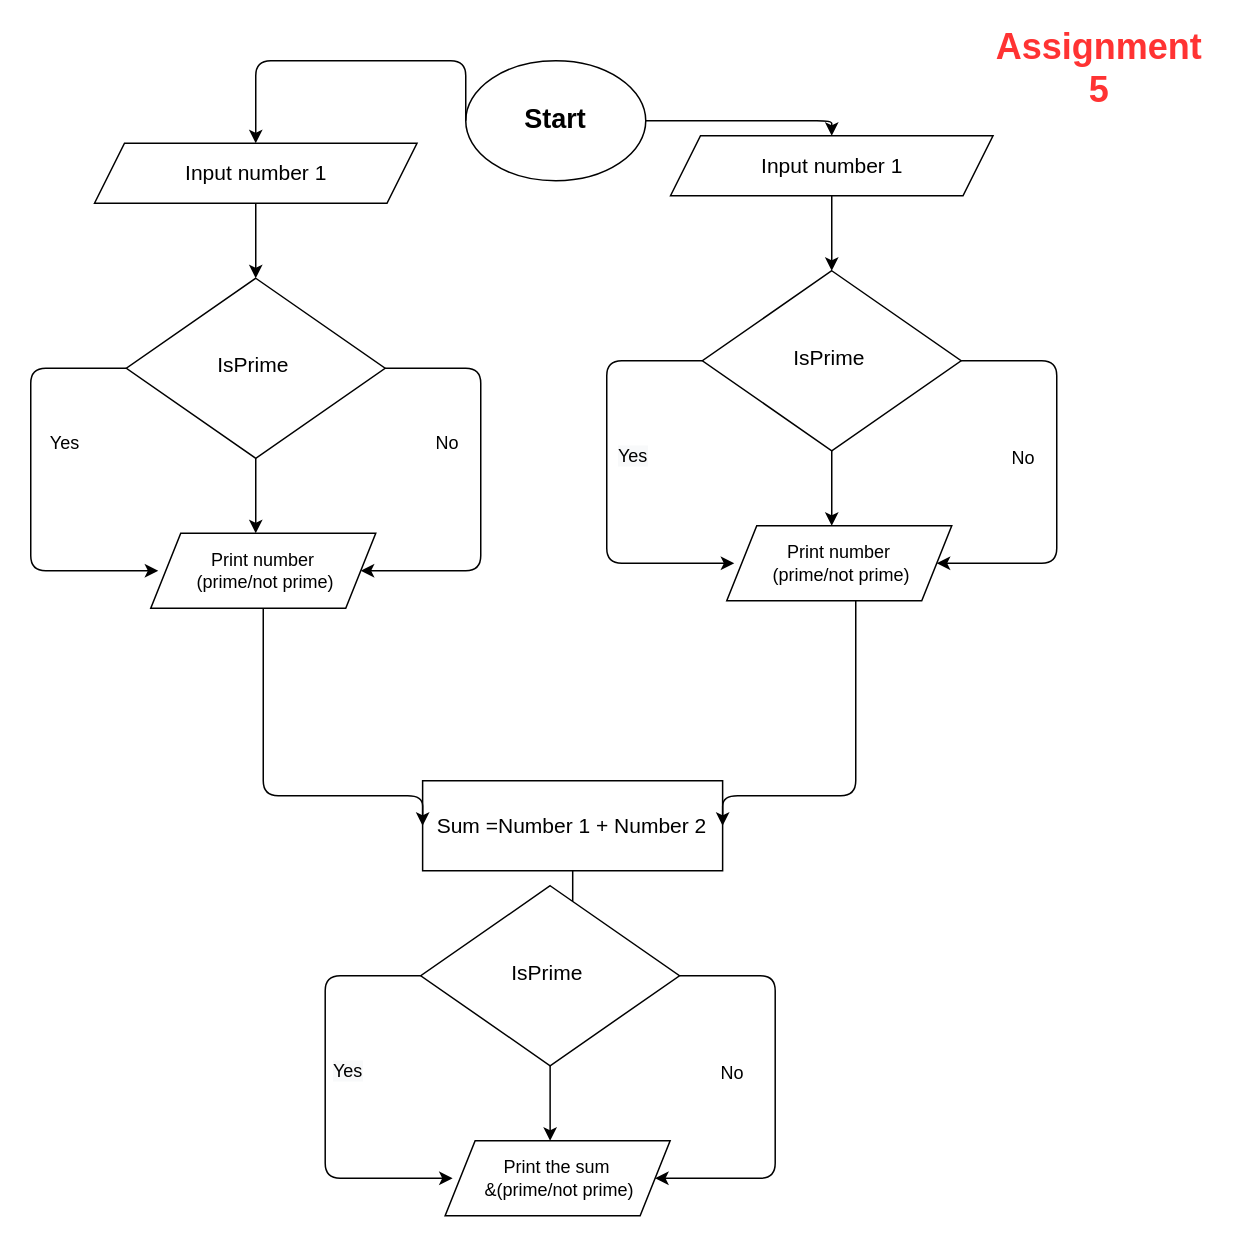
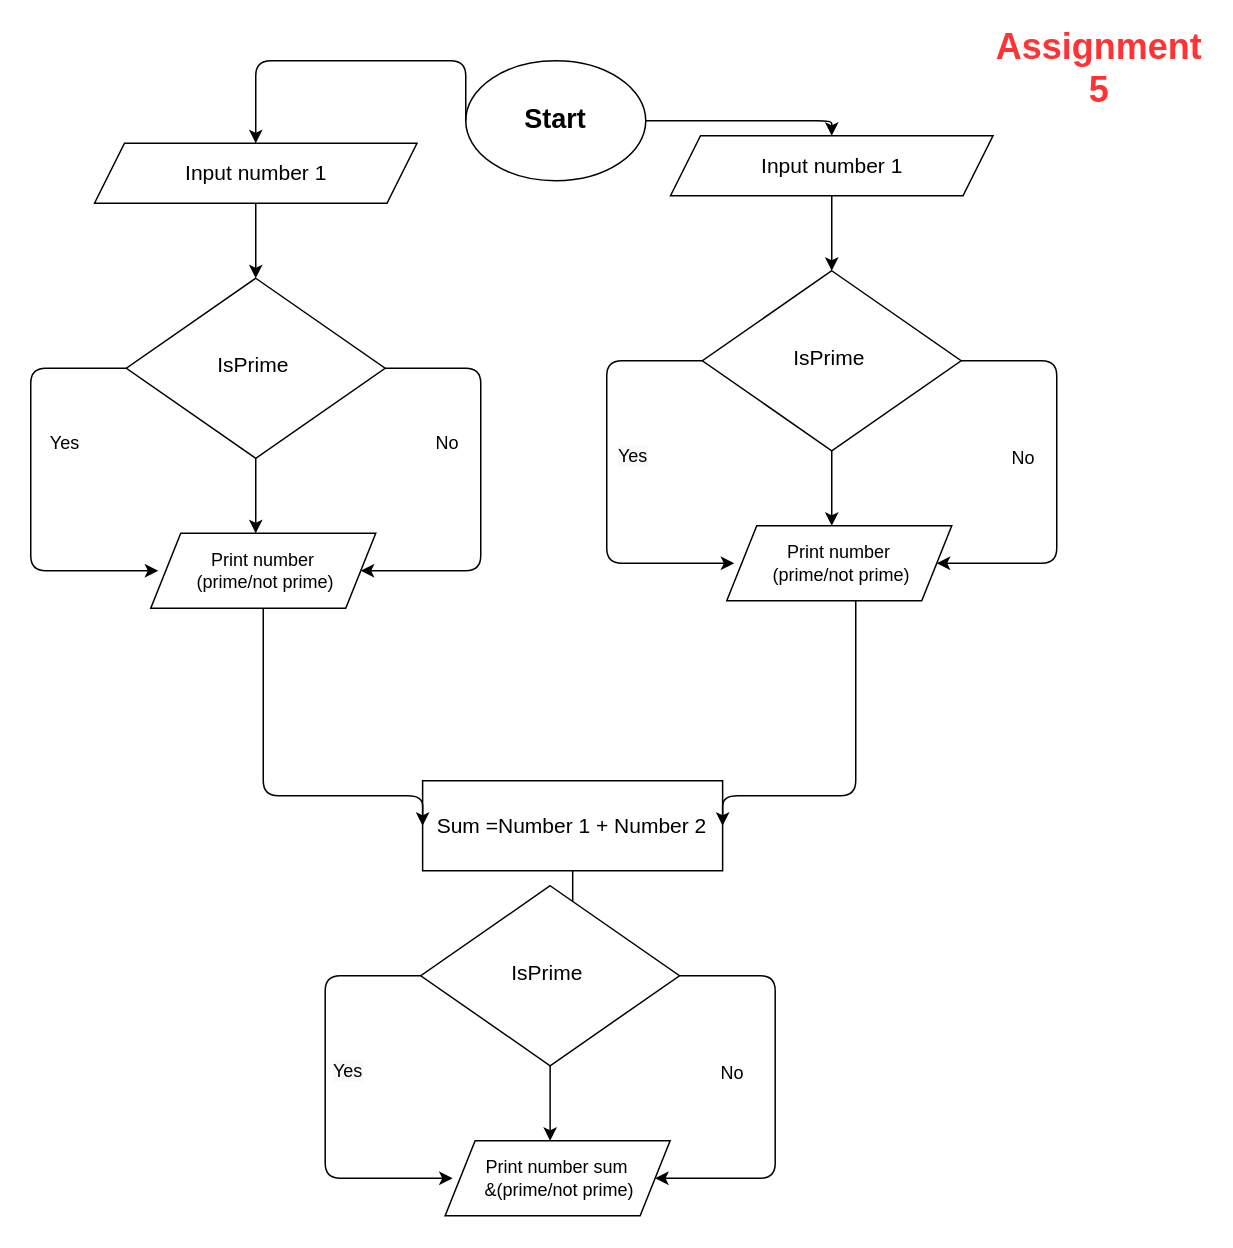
node "Print the sum &(prime/not prime)": label "Print the sum &(prime/not prime)" -> "Print number sum &(prime/not prime)"
